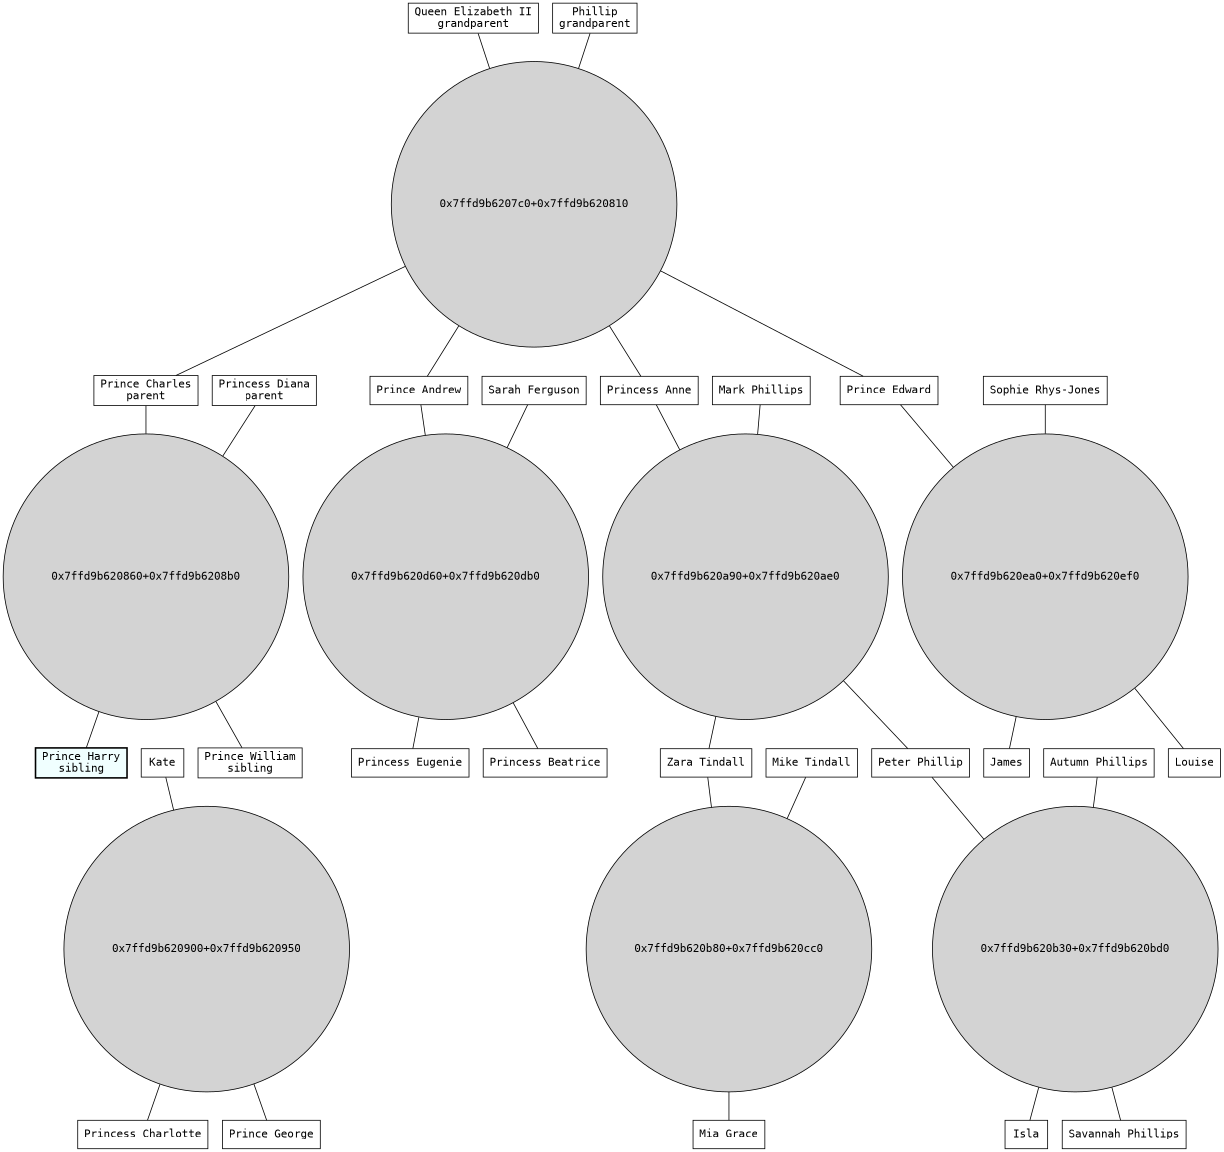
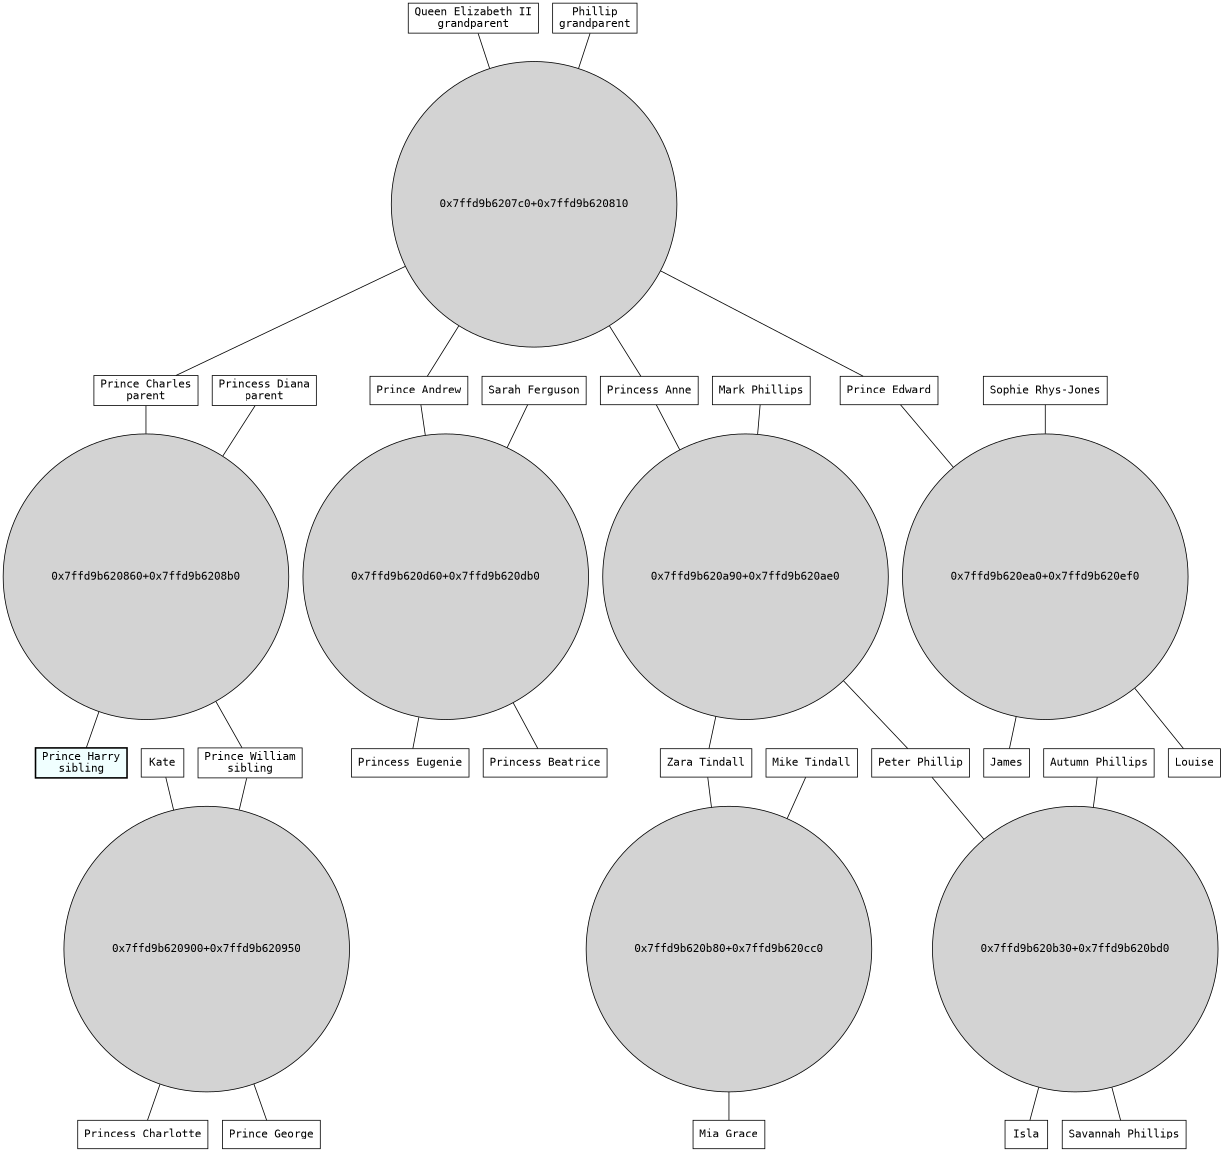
edge "Prince William sibling" -- "0x7ffd9b620900+0x7ffd9b620950": added
